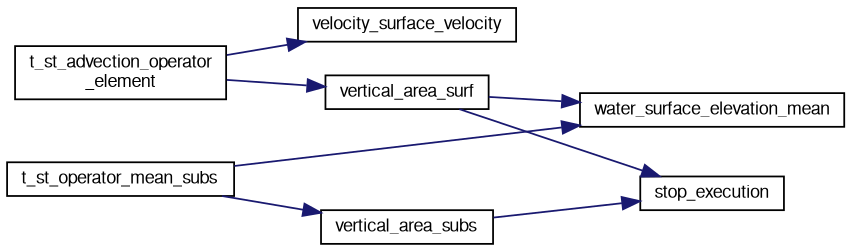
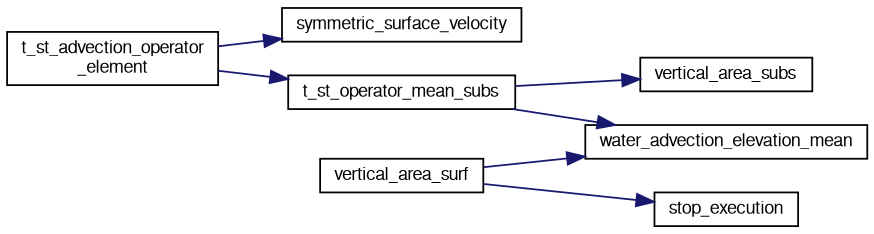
node "velocity_surface_velocity": label "velocity_surface_velocity" -> "symmetric_surface_velocity"
edge "t_st_advection_operator _element" -> "vertical_area_surf": now "t_st_advection_operator _element" -> "t_st_operator_mean_subs"
node "water_surface_elevation_mean": label "water_surface_elevation_mean" -> "water_advection_elevation_mean"
edge "vertical_area_subs" -> "stop_execution": removed
